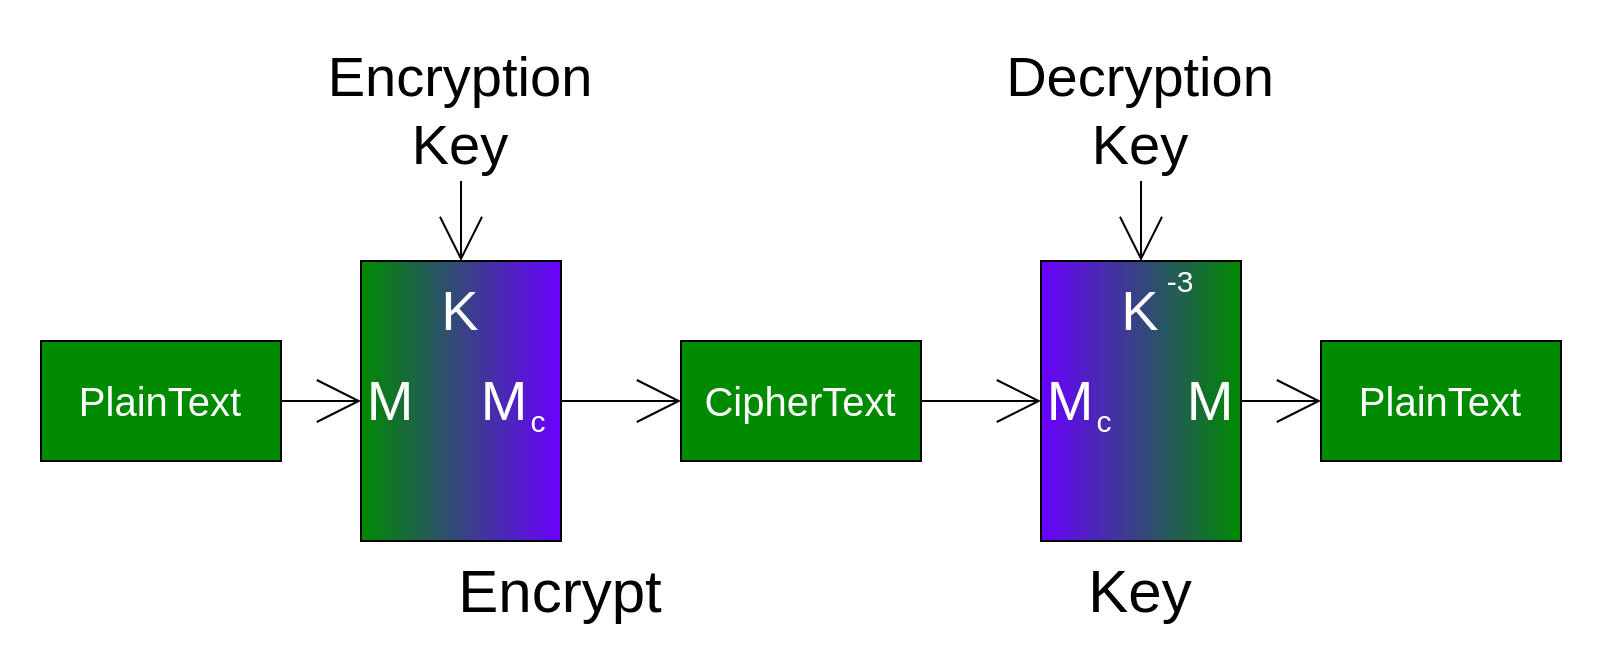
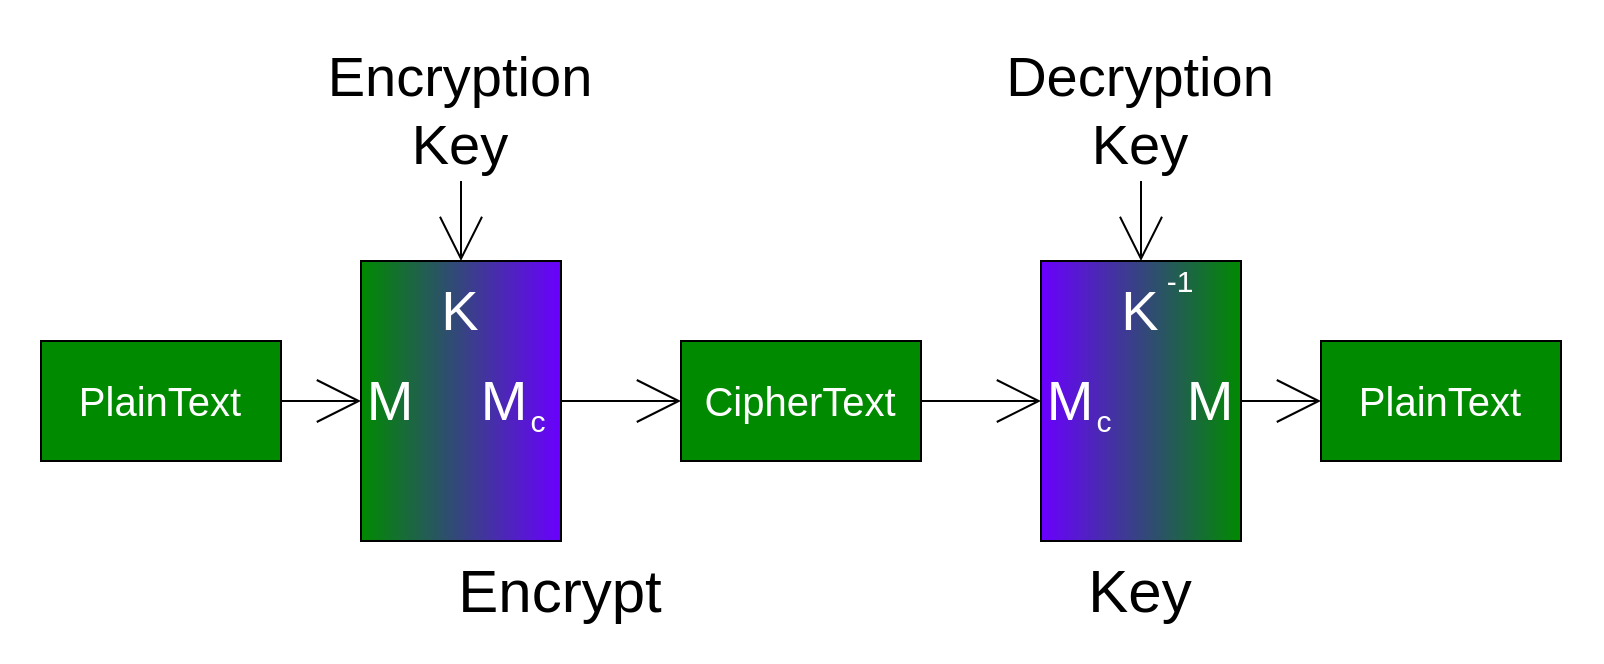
node "-3": label "-3" -> "-1"
